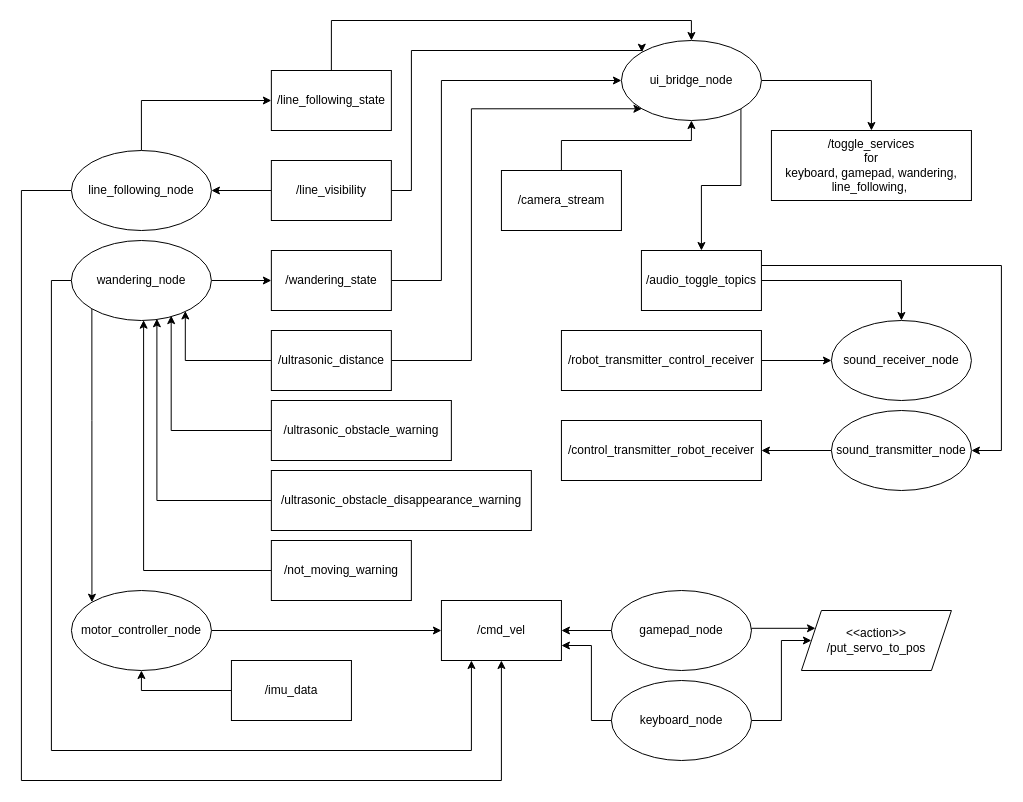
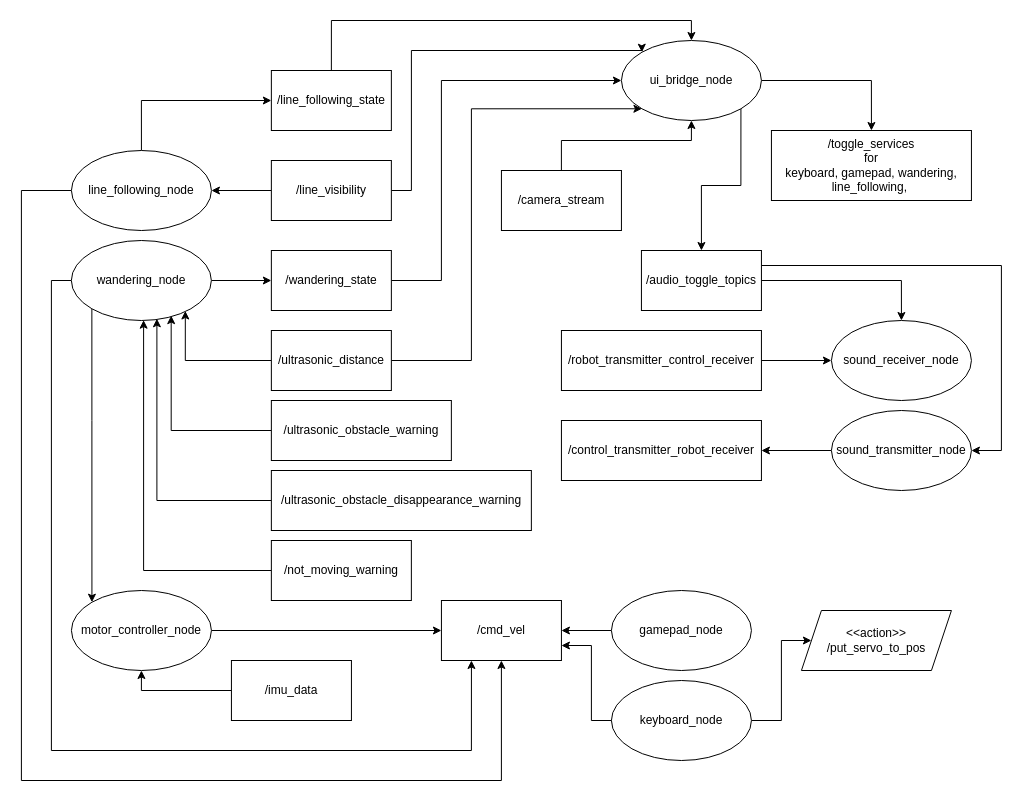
edge "gamepad_node" -> "<<action>> /put_servo_to_pos": removed
